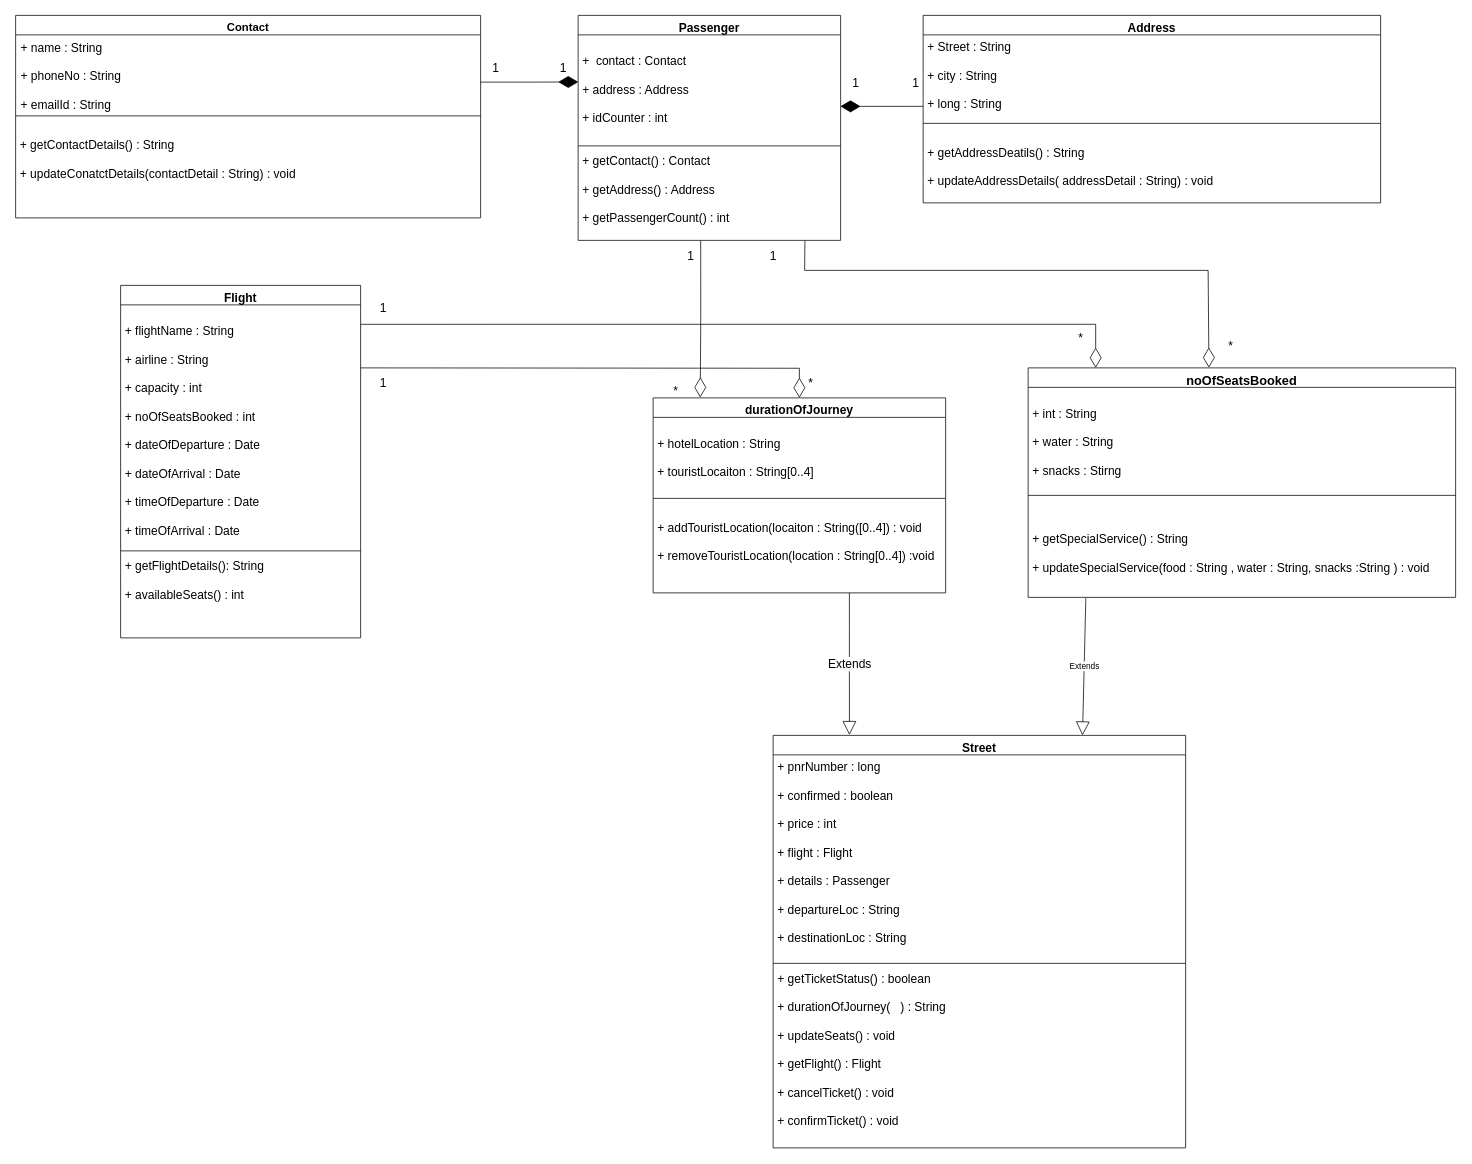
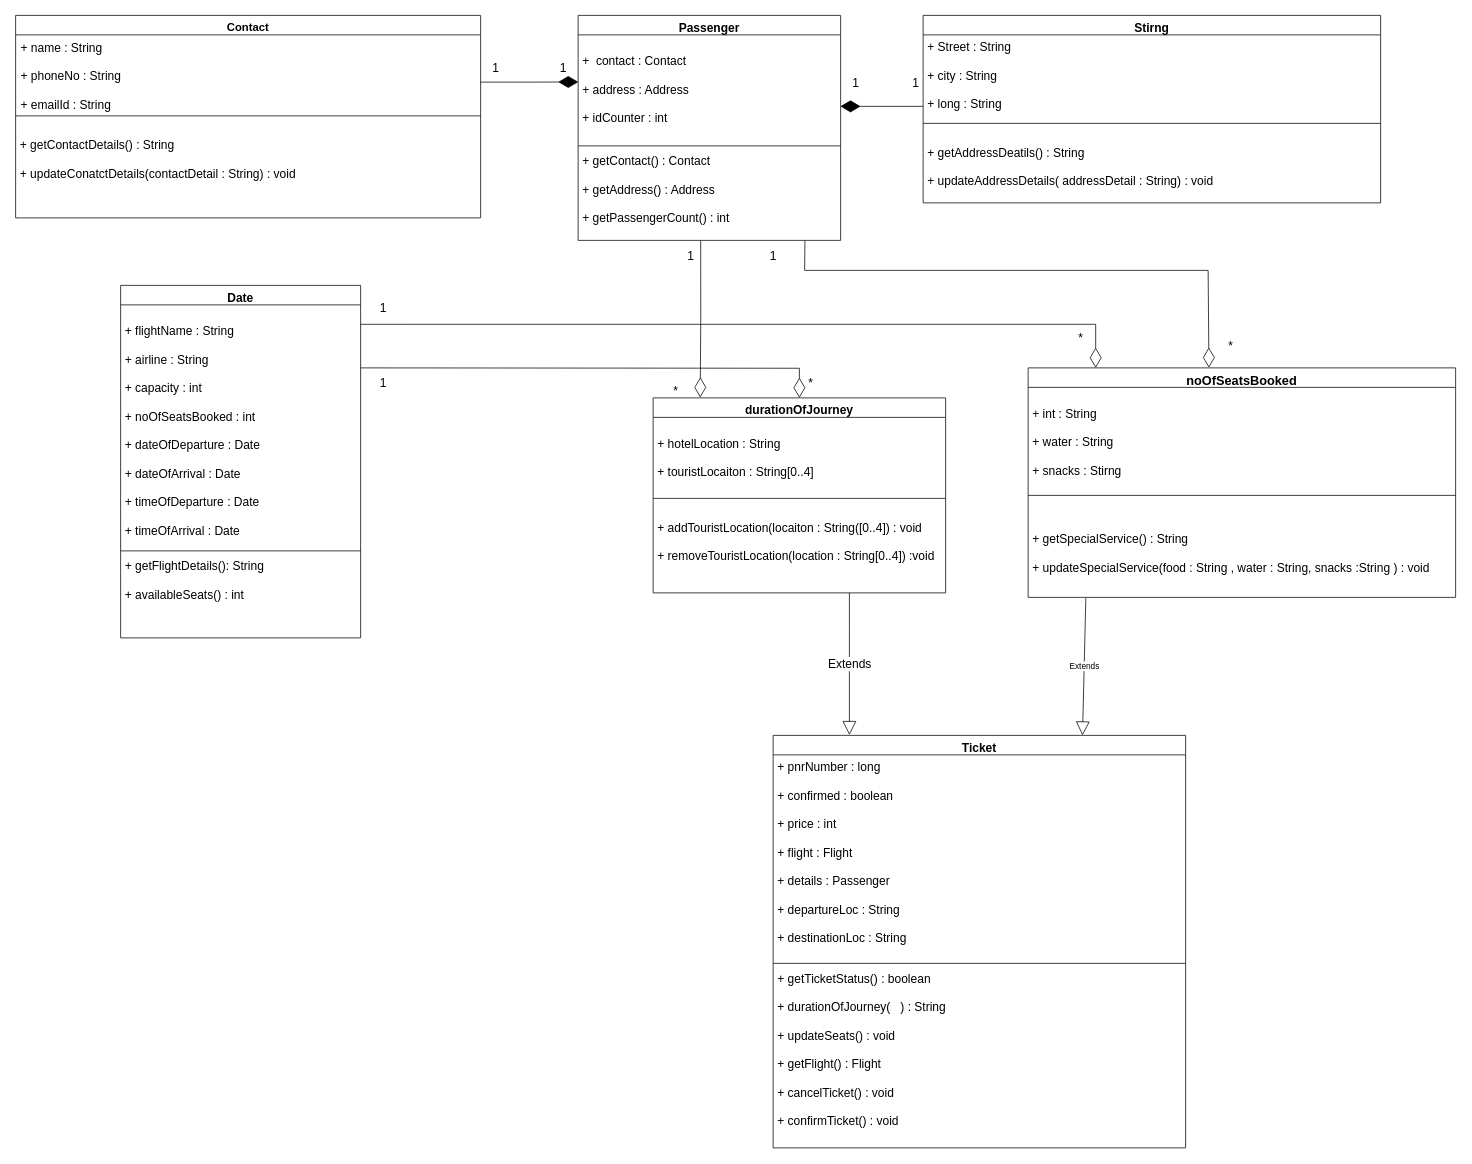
node "Address": label "Address" -> "Stirng"
node "Flight": label "Flight" -> "Date"
node "Street": label "Street" -> "Ticket"
